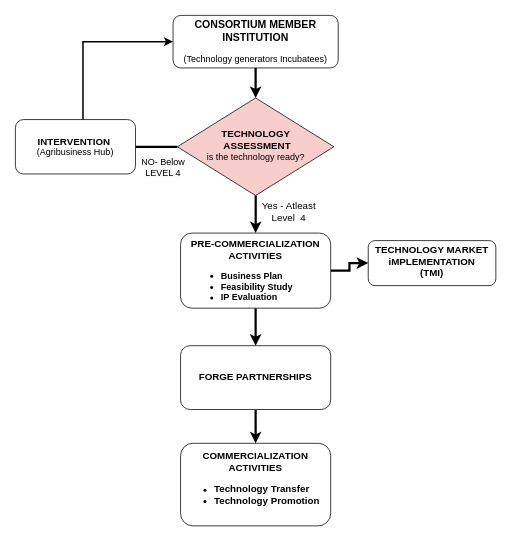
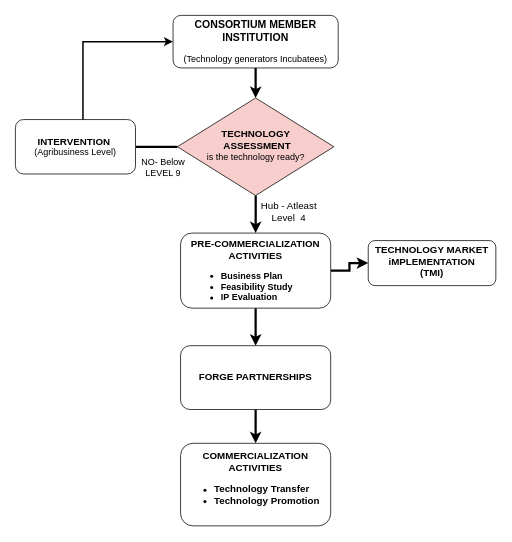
node "INTERVENTION (Agribusiness Hub)": label "INTERVENTION (Agribusiness Hub)" -> "INTERVENTION (Agribusiness Level)"
node "NO- BelowLEVEL 4": label "NO- BelowLEVEL 4" -> "NO- BelowLEVEL 9"
node "Yes - Atleast Level 4": label "Yes - Atleast Level 4" -> "Hub - Atleast Level 4"
